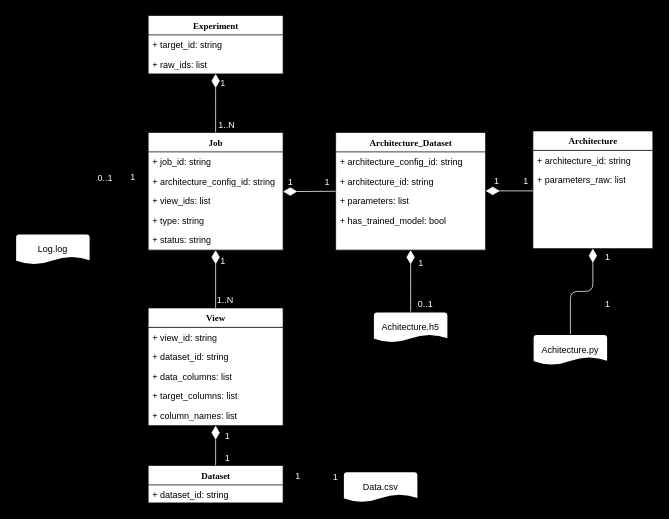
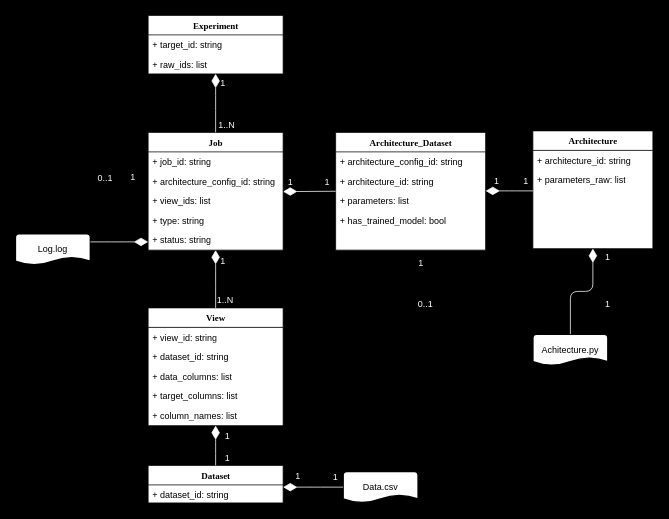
edge "Log.log" -> "Job": added
edge "Achitecture.h5" -> "Architecture_Dataset": removed
node "Achitecture.h5": removed
edge "Data.csv" -> "Dataset": added
